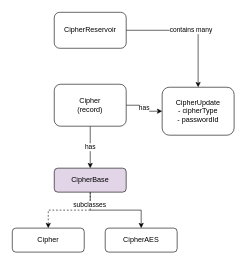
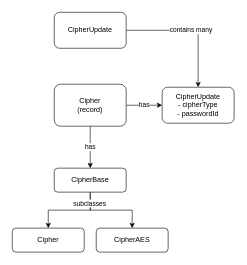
node "CipherReservoir": label "CipherReservoir" -> "CipherUpdate"
node "CipherUpdate - cipherType - passwordId": size 72x48 -> 72x36
node "CipherBase": fillcolor #e1d5e7 -> #ffffff
edge "CipherBase" -> "Cipher": style dashed -> solid
node "CipherAES": moved (141, 240) -> (132, 240)
